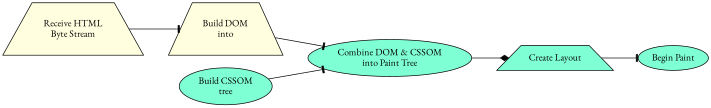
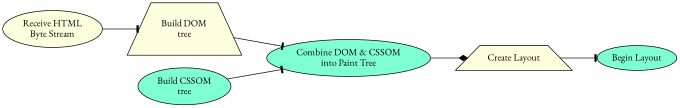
node "Receive HTML Byte Stream": shape trapezium -> ellipse
node "Build DOM into": label "Build DOM into" -> "Build DOM tree"
node "Create Layout": fillcolor aquamarine -> lightyellow
node "Begin Paint": label "Begin Paint" -> "Begin Layout"
